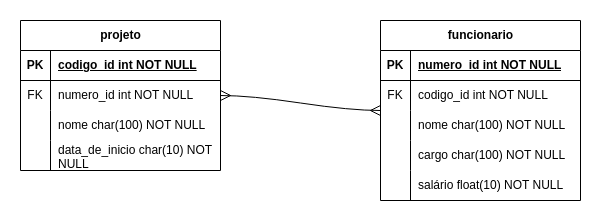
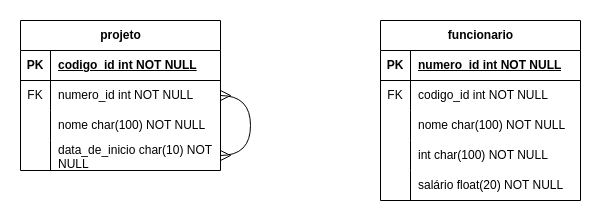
edge "projeto" -- "funcionario": now "projeto" -- "data_de_inicio char(10) NOT NULL"
node "cargo char(100) NOT NULL": label "cargo char(100) NOT NULL" -> "int char(100) NOT NULL"
node "salário float(10) NOT NULL": label "salário float(10) NOT NULL" -> "salário float(20) NOT NULL"
